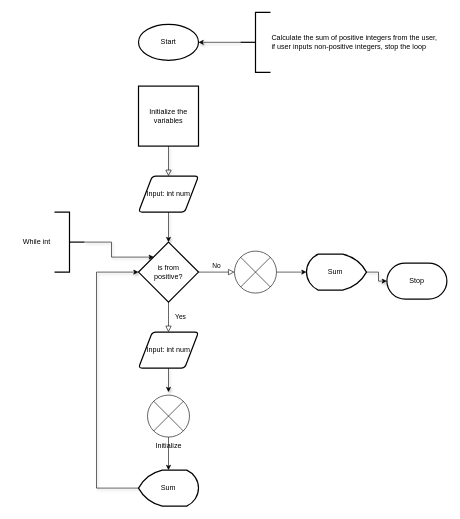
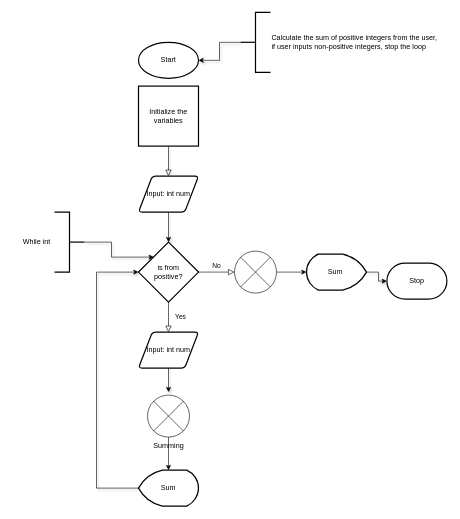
node "Start": moved (168, 42) -> (168, 60)
node "Initialize": label "Initialize" -> "Summing"
